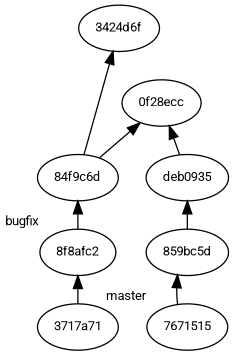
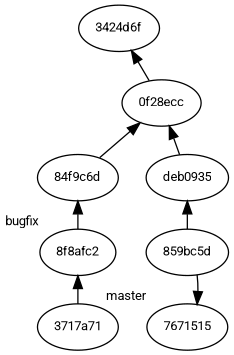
edge "84f9c6d" -> "3424d6f": now "0f28ecc" -> "3424d6f"
edge "7671515 master" -> "859bc5d": reversed
